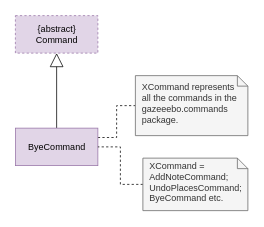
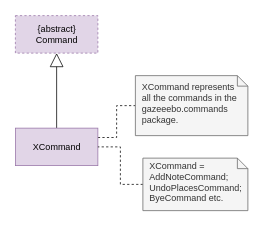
node "ByeCommand": label "ByeCommand" -> "XCommand"
